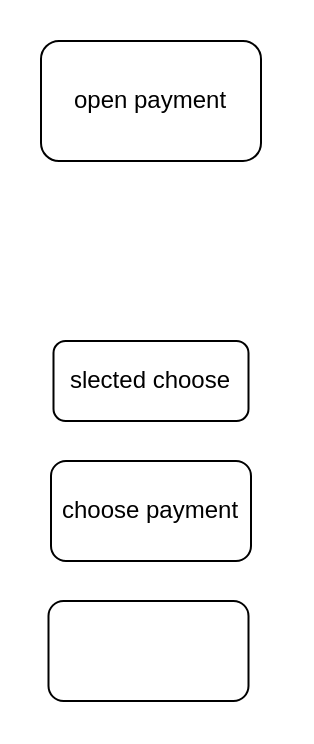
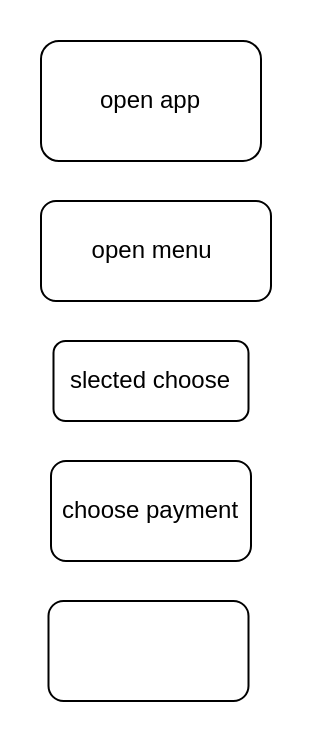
node "open payment": label "open payment" -> "open app"
node "open menu": added
